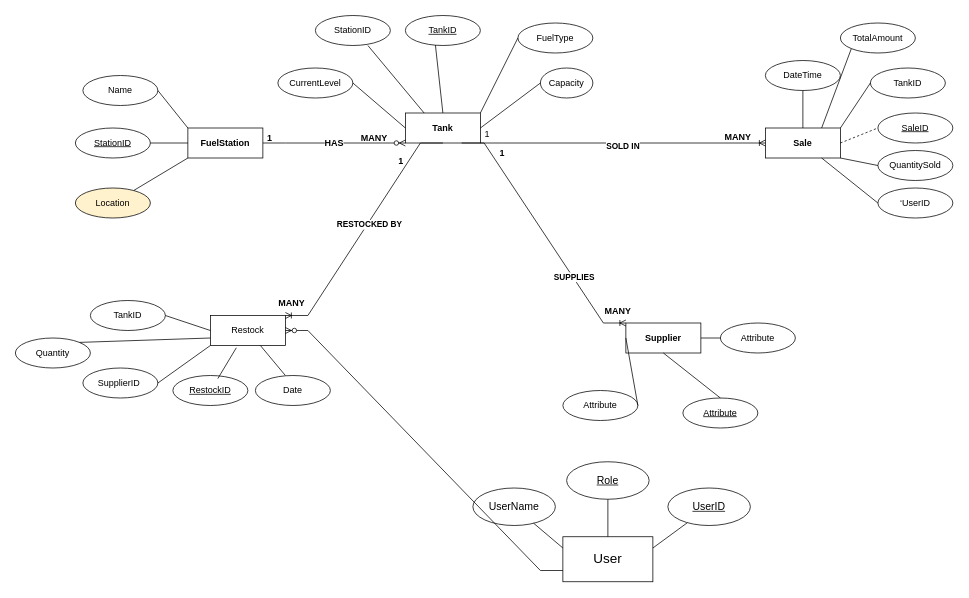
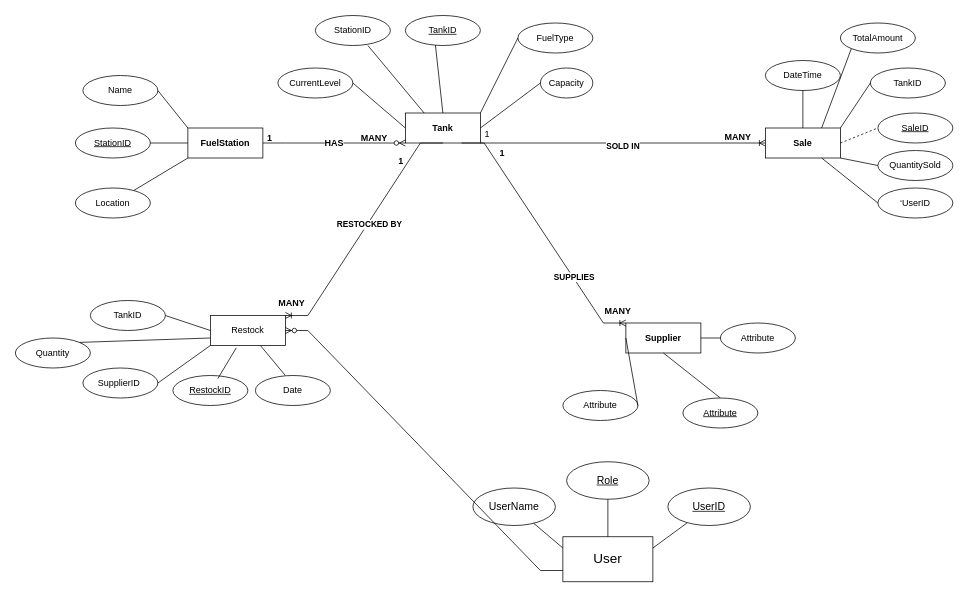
node "Location": fillcolor #fff2cc -> #ffffff
